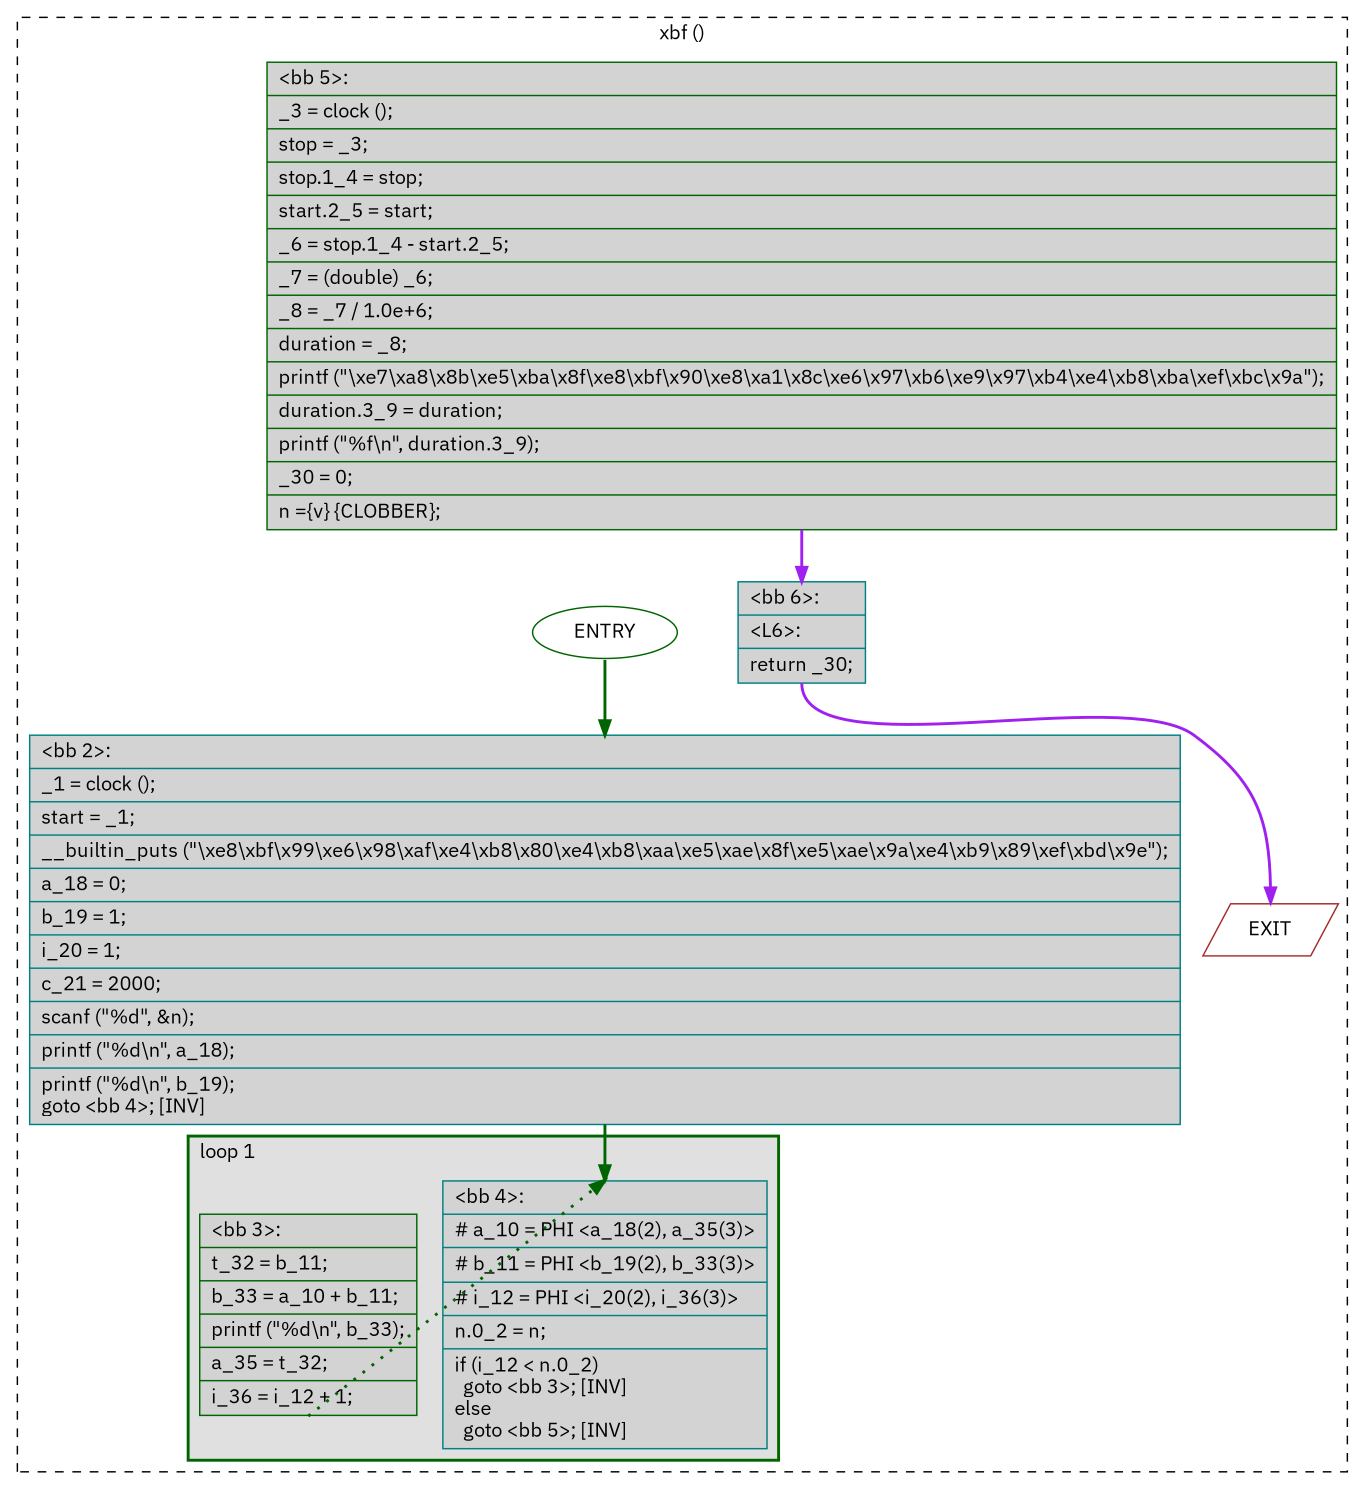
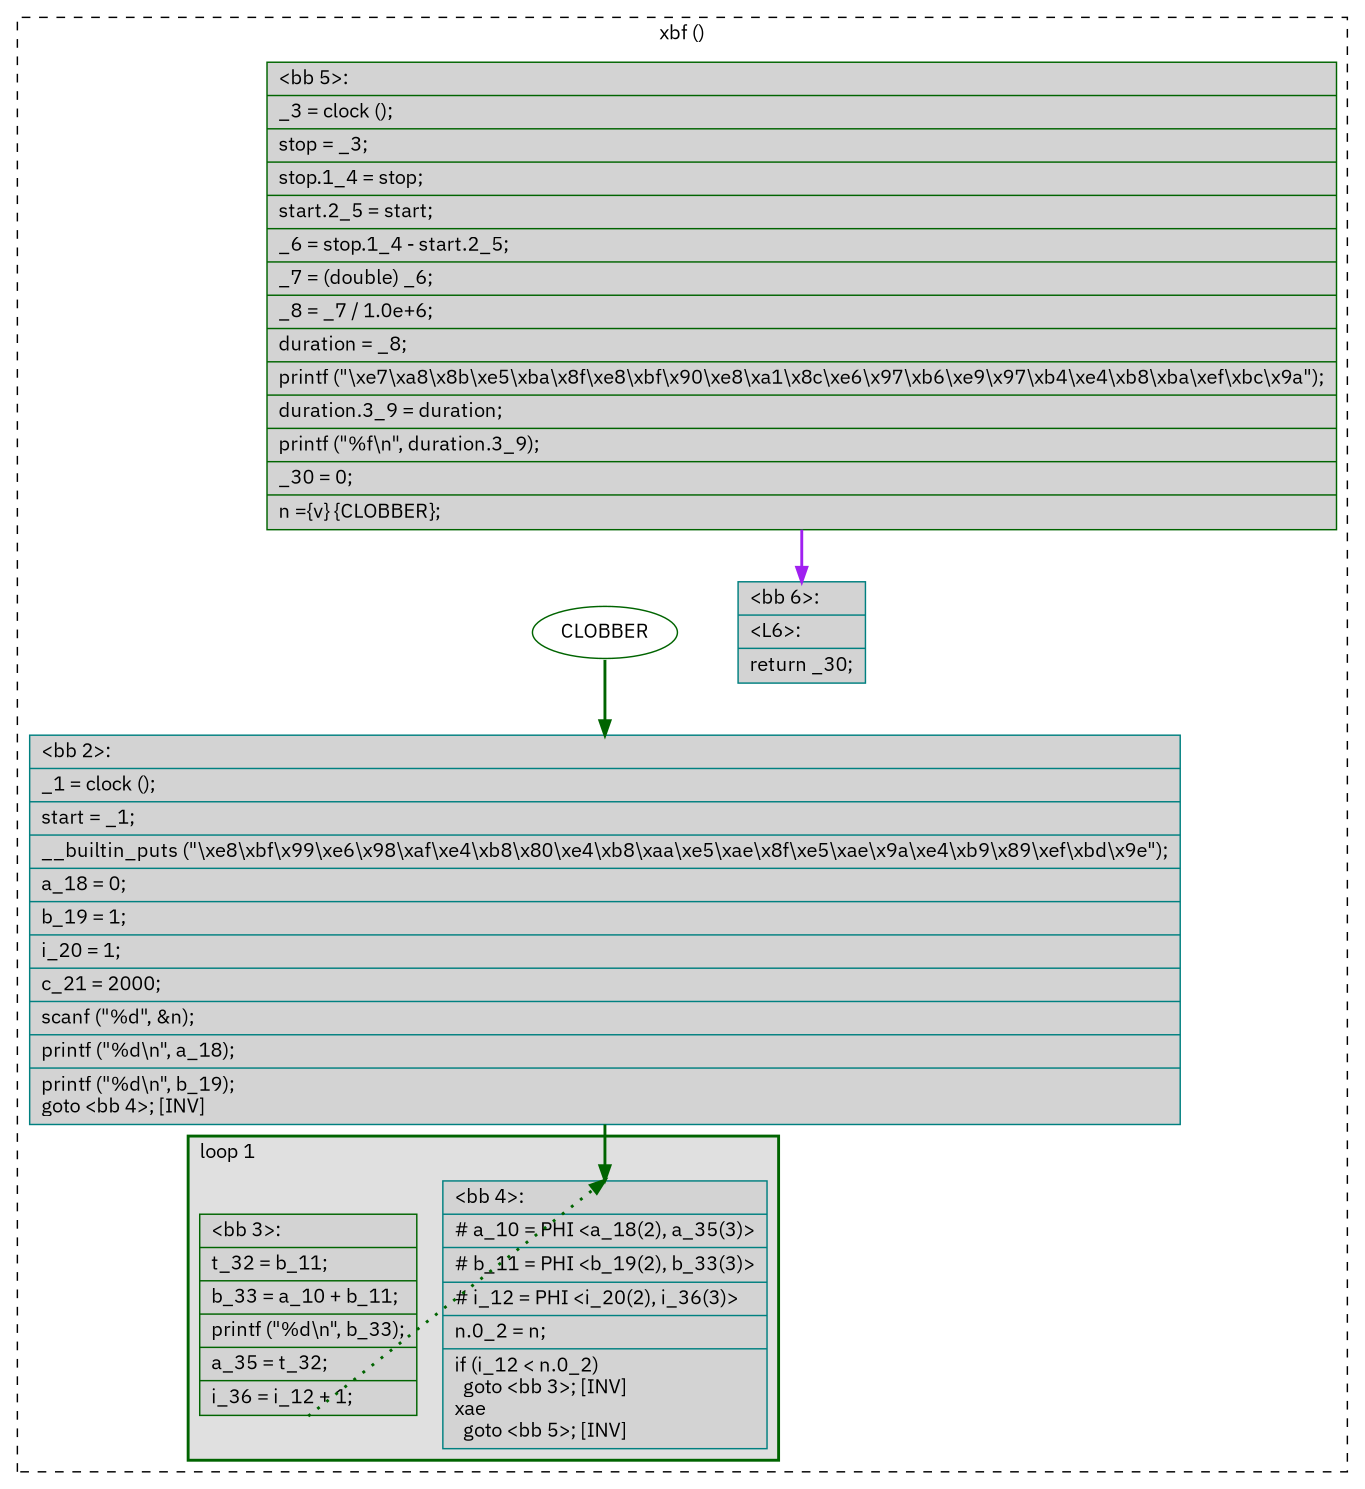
node "ENTRY": label "ENTRY" -> "CLOBBER"
node "EXIT": removed
node "<bb 4>:": text "else" -> "xae"
